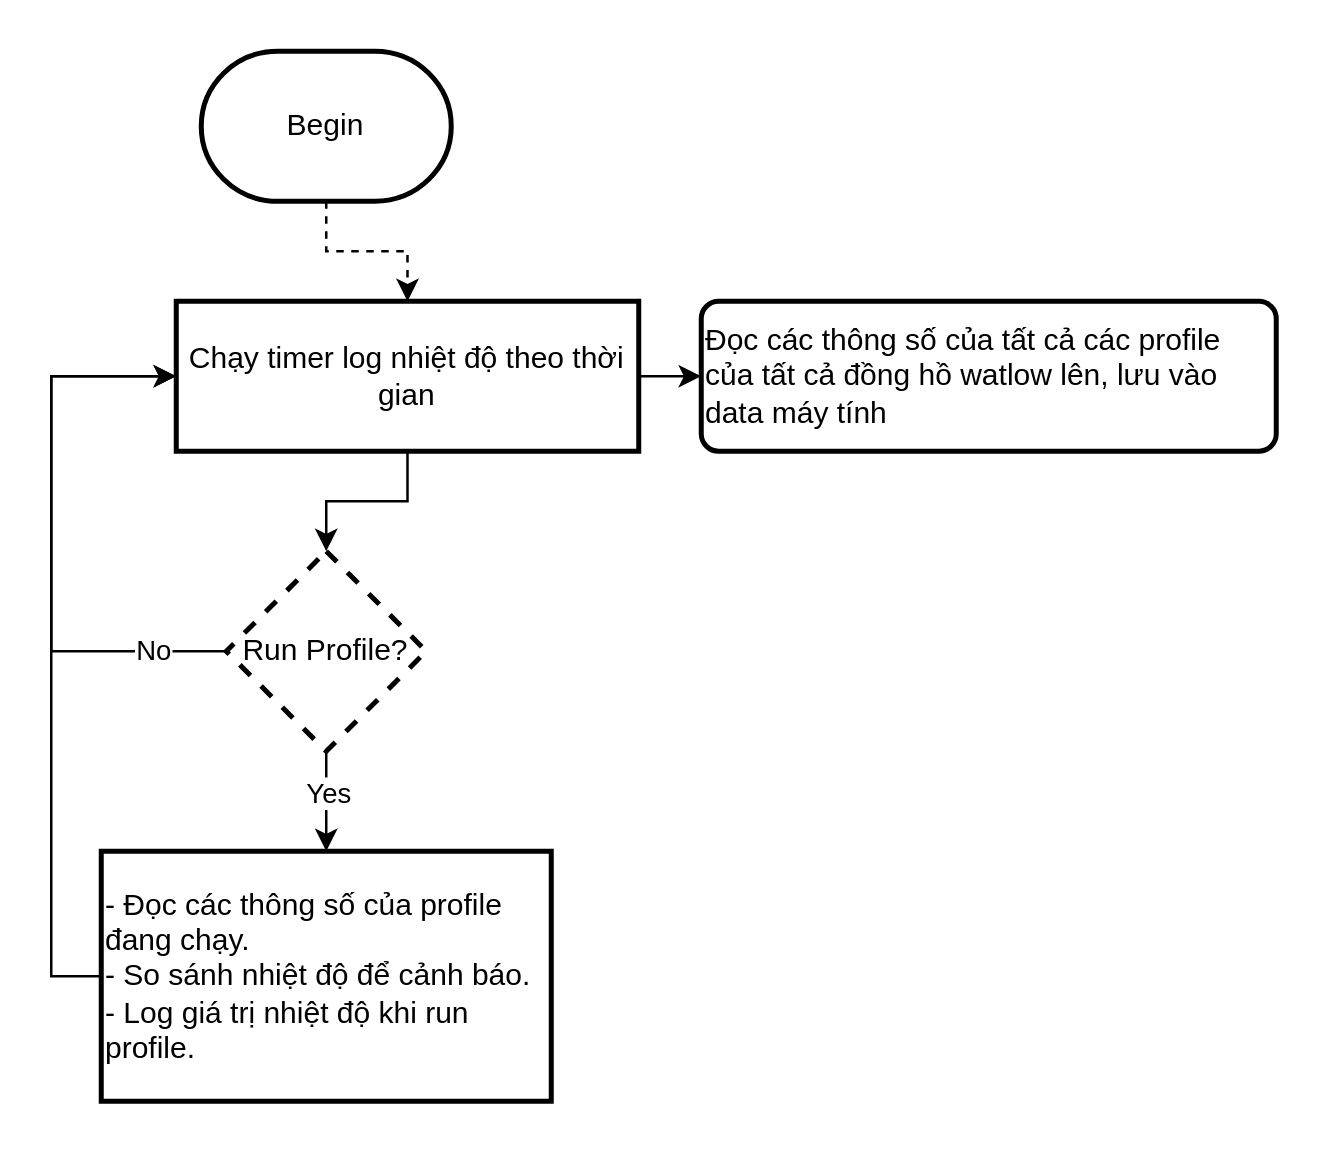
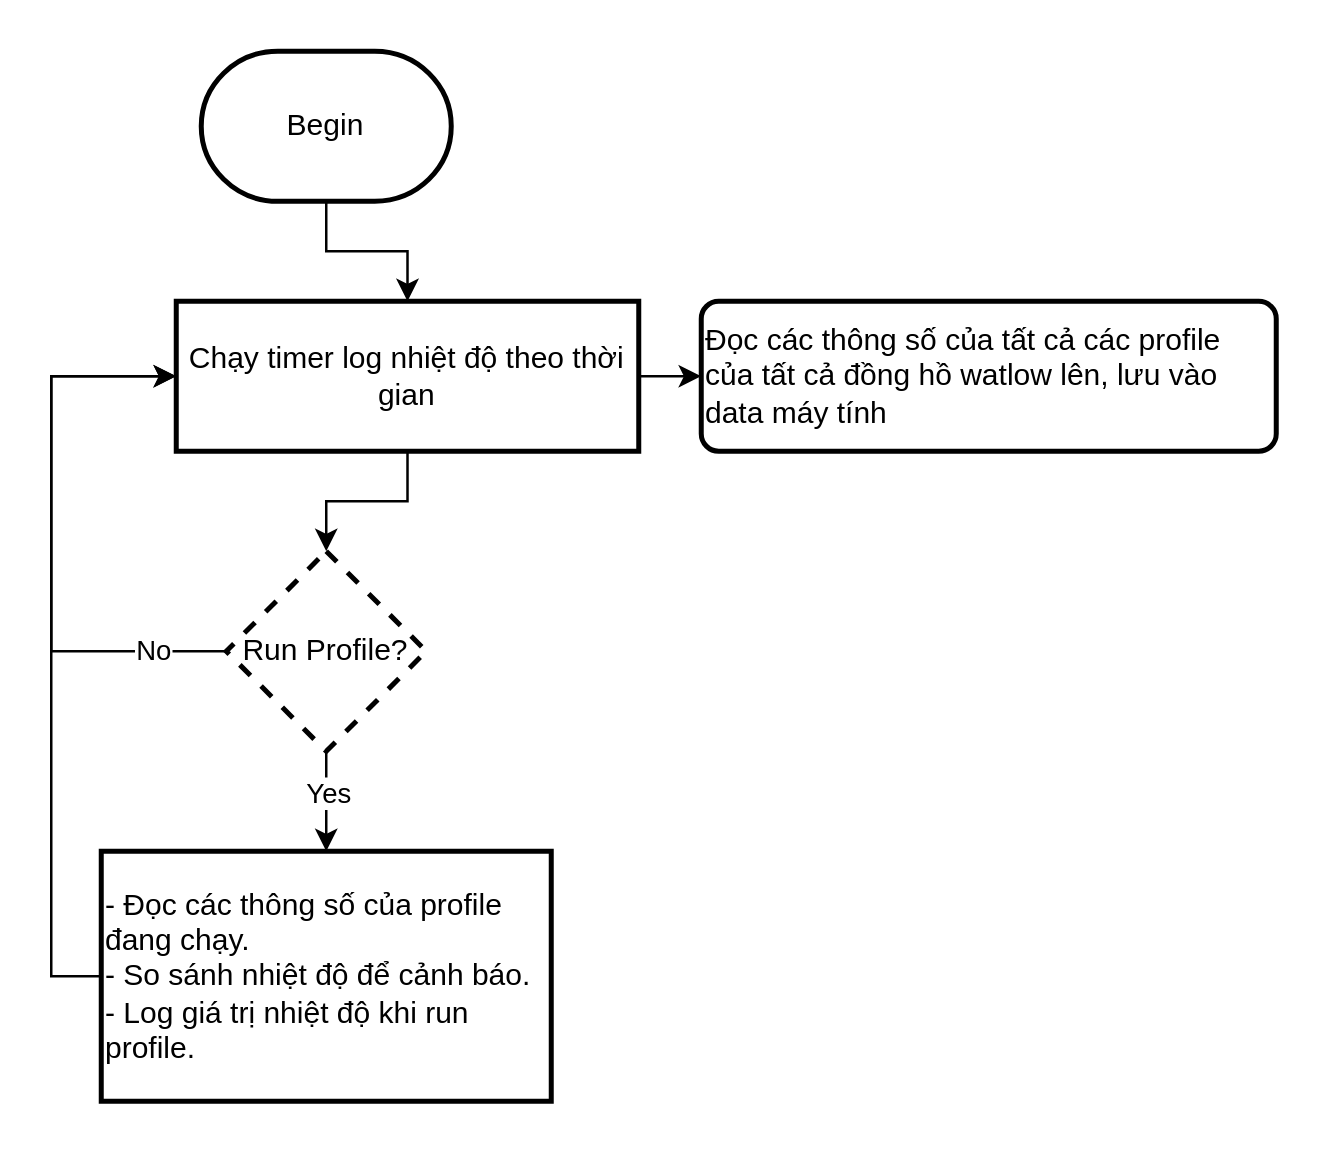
edge "Begin" -> "Chạy timer log nhiệt độ theo thời gian": style dashed -> solid
